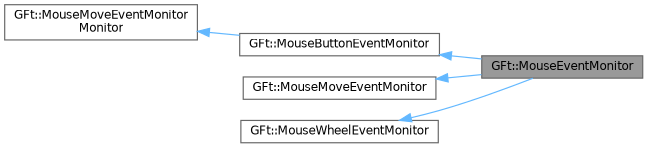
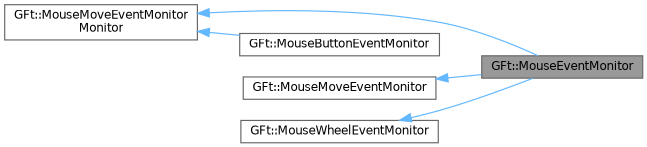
edge "GFt::MouseEventMonitor" -> "GFt::MouseButtonEventMonitor": now "GFt::MouseEventMonitor" -> "GFt::MouseMoveEventMonitor Monitor"
